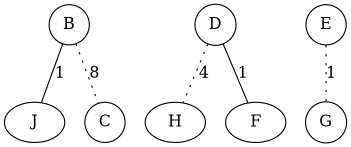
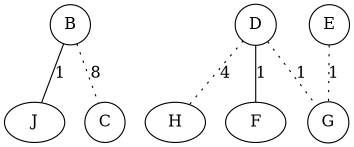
edge "D" -- "G": added, label "1"
